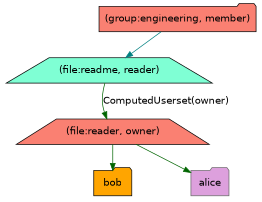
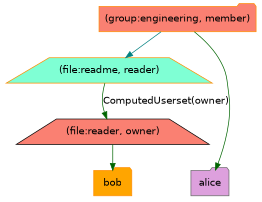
node "(group:engineering, member)": color black -> darkorange
node "(file:readme, reader)": color black -> darkorange
edge "(file:reader, owner)" -> "alice": now "(group:engineering, member)" -> "alice"
node "bob": color black -> darkorange
